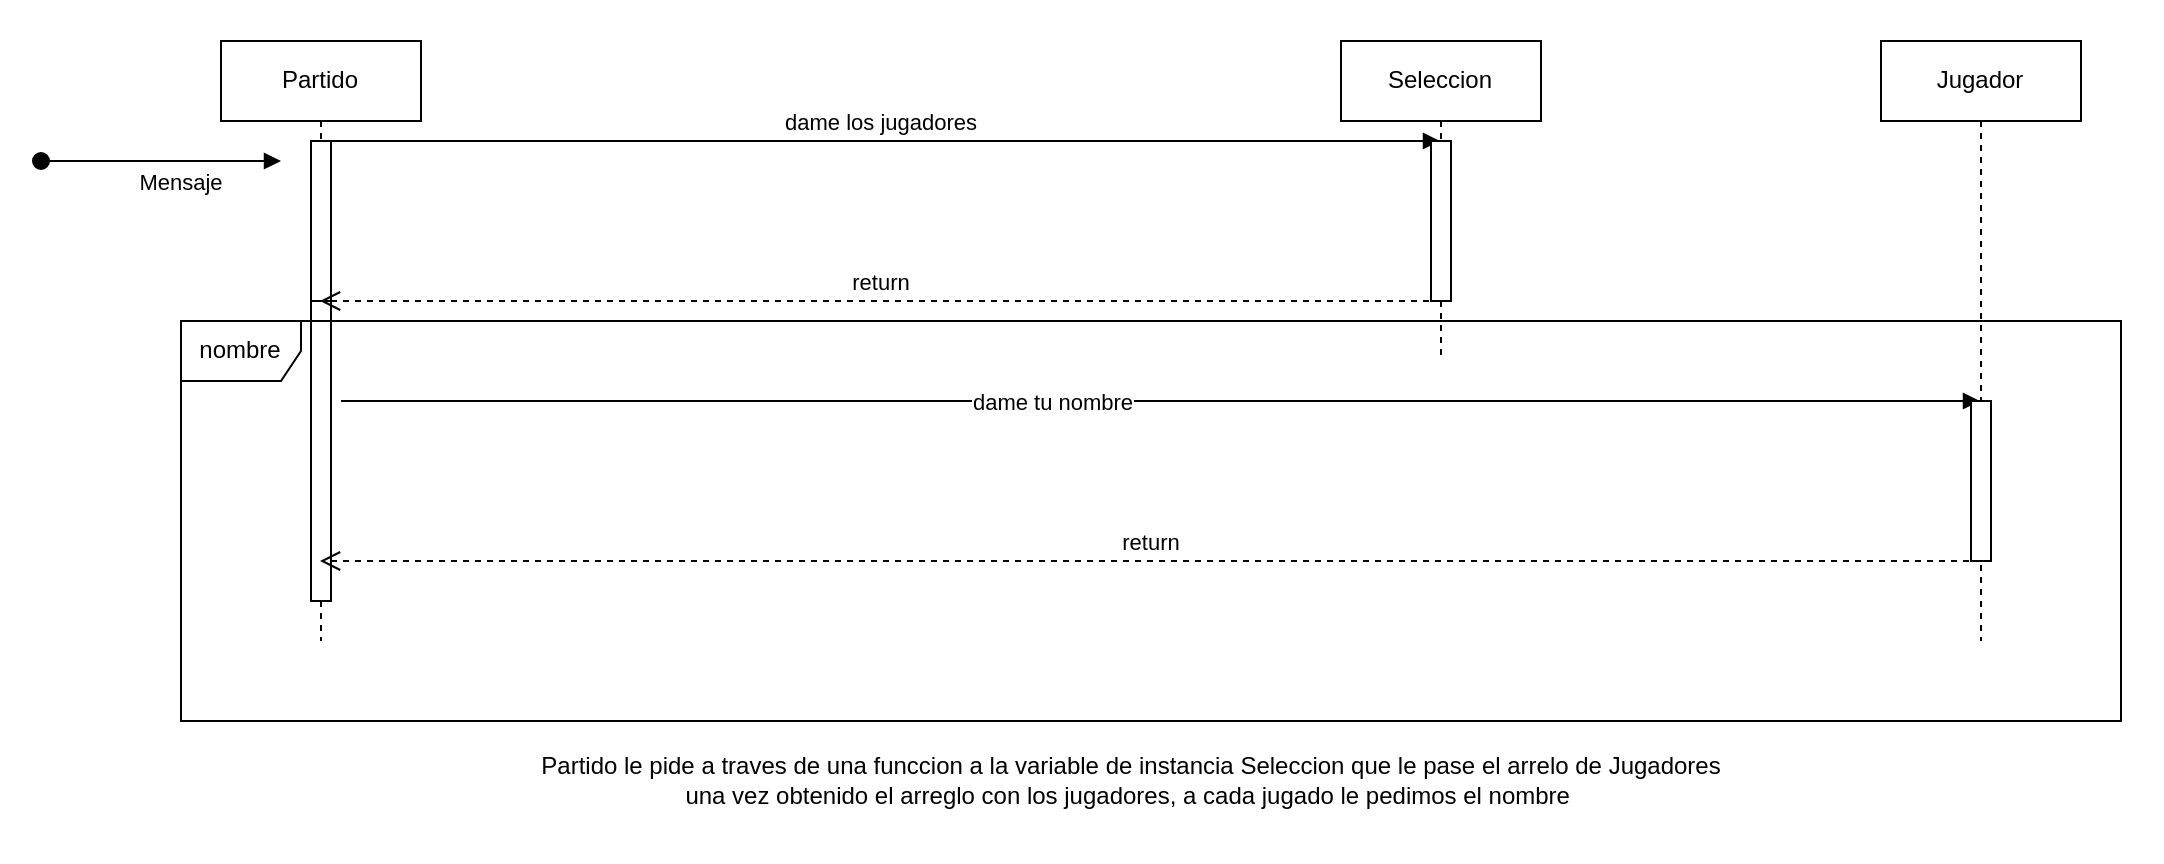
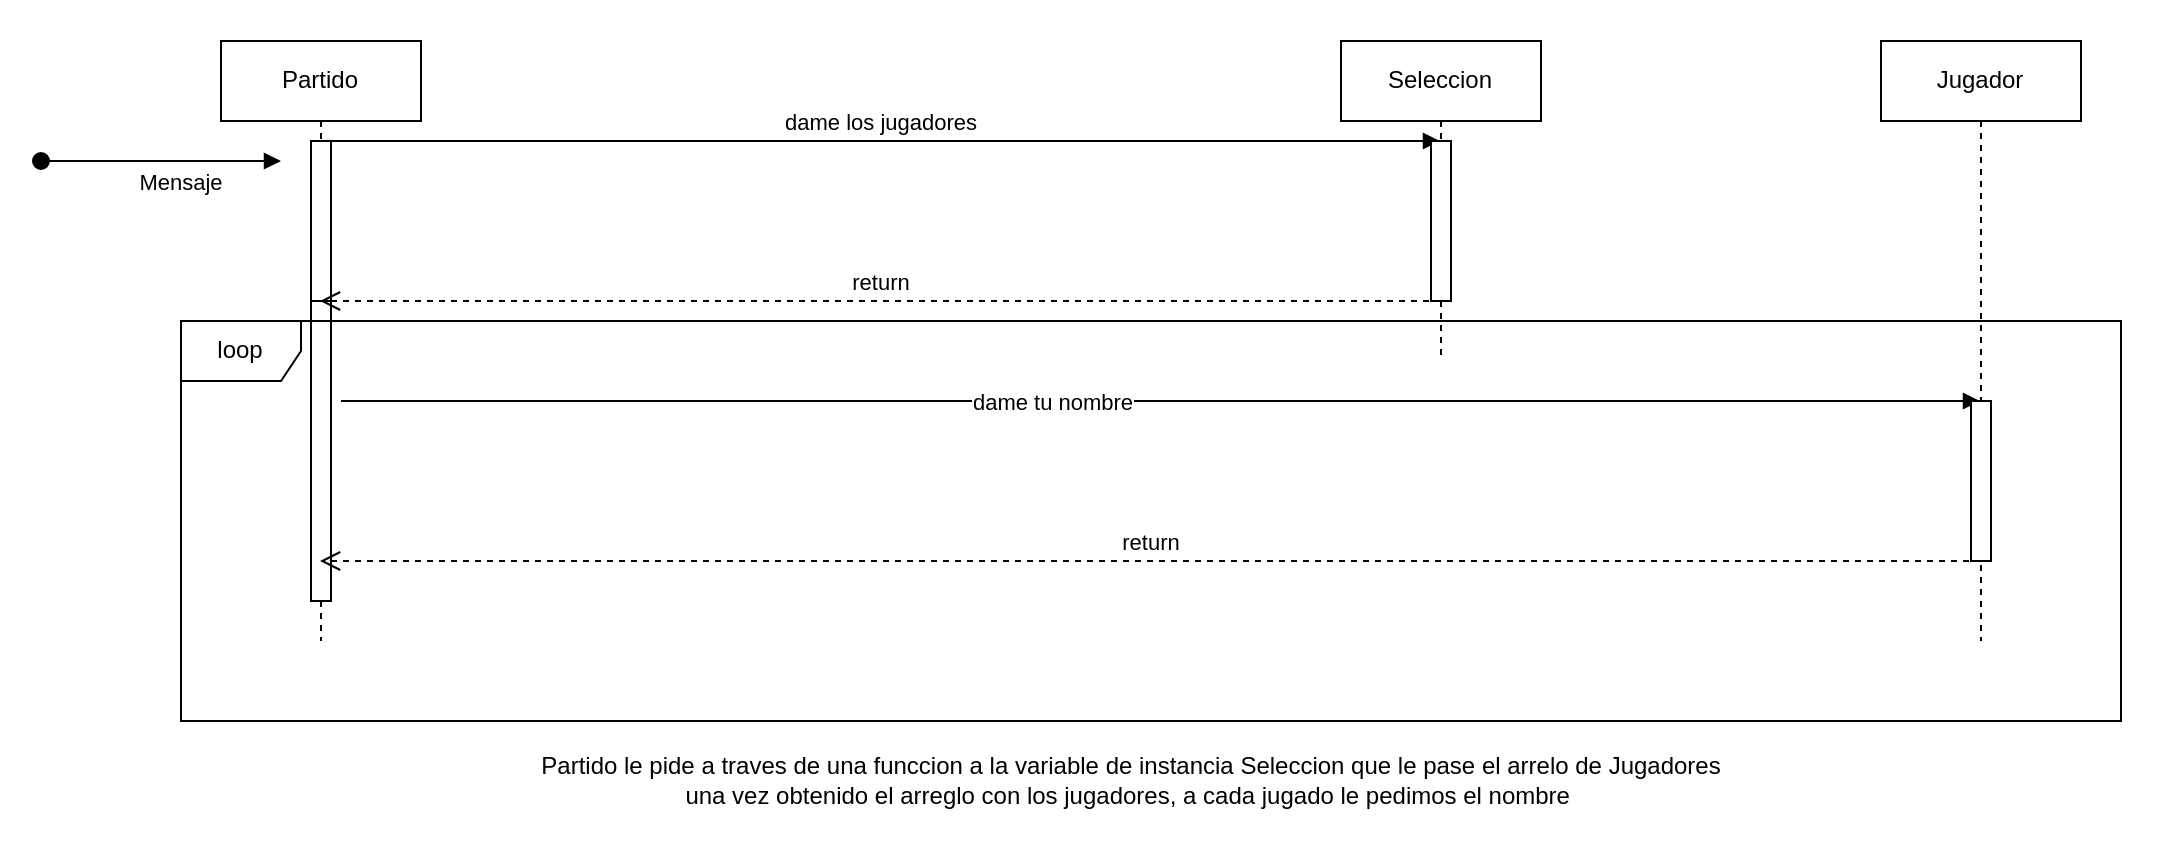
node "nombre": label "nombre" -> "loop"
